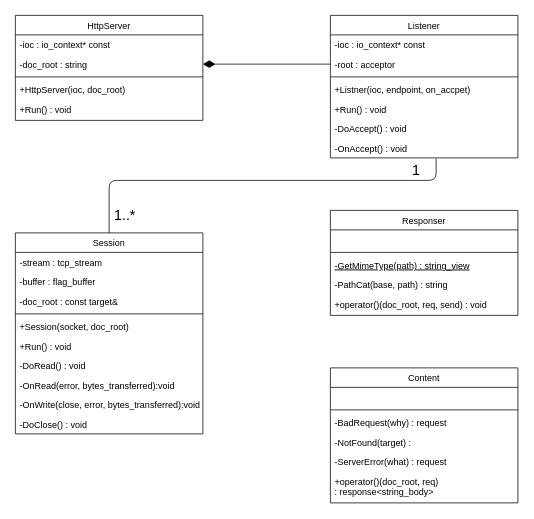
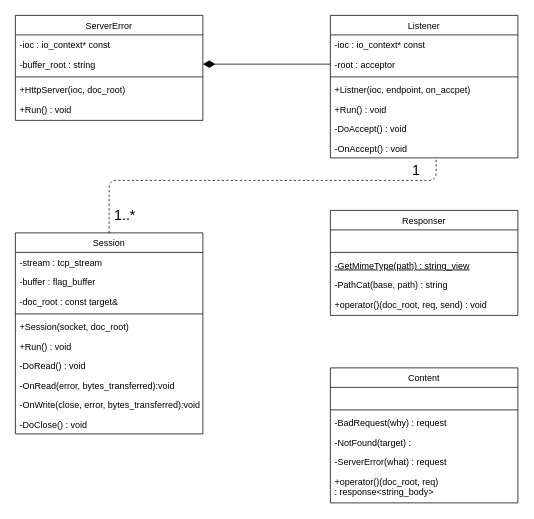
node "HttpServer": label "HttpServer" -> "ServerError"
node "-doc_root : string": label "-doc_root : string" -> "-buffer_root : string"
edge "-OnAccept() : void" -- "Session": style solid -> dashed
